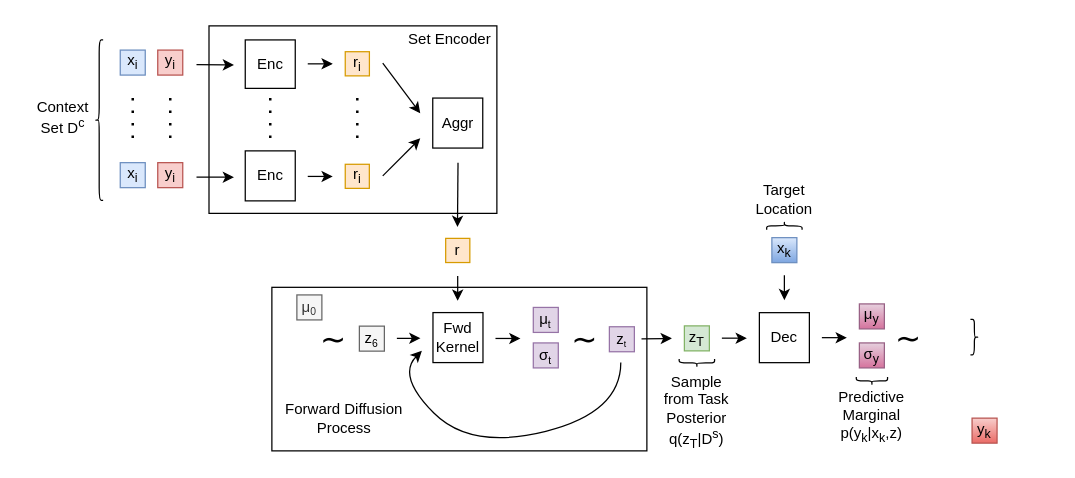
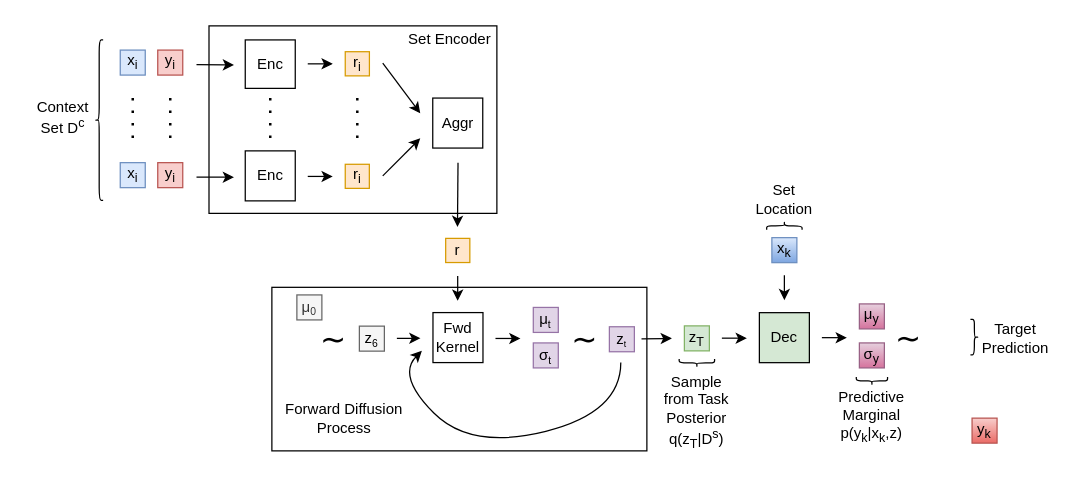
node "Target Location": label "Target Location" -> "Set Location"
node "Dec": fillcolor #ffffff -> #d5e8d4
node "Target Prediction": added
